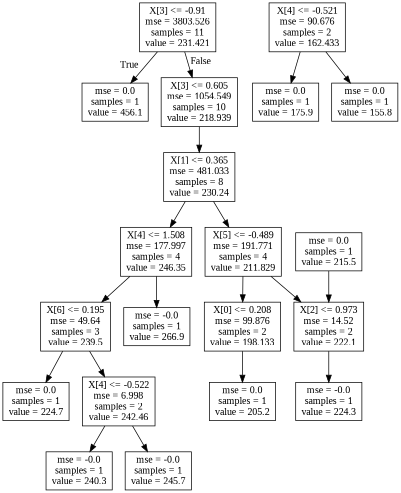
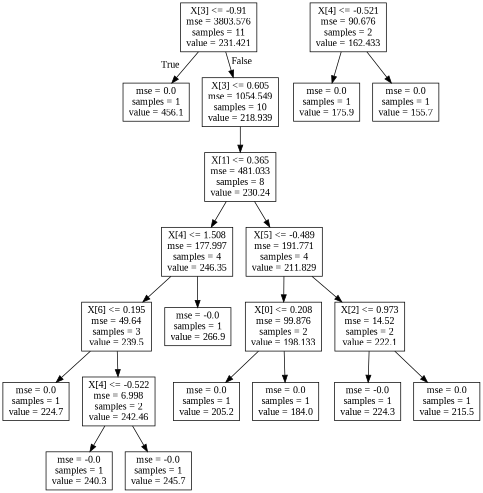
node "X[3] <= -0.91 mse = 3803.526 samples = 11 value = 231.421": label "X[3] <= -0.91 mse = 3803.526 samples = 11 value = 231.421" -> "X[3] <= -0.91 mse = 3803.576 samples = 11 value = 231.421"
node "mse = 0.0 samples = 1 value = 155.8": label "mse = 0.0 samples = 1 value = 155.8" -> "mse = 0.0 samples = 1 value = 155.7"
edge "mse = 0.0 samples = 1 value = 215.5" -> "X[2] <= 0.973 mse = 14.52 samples = 2 value = 222.1": reversed
node "mse = 0.0 samples = 1 value = 184.0": added
